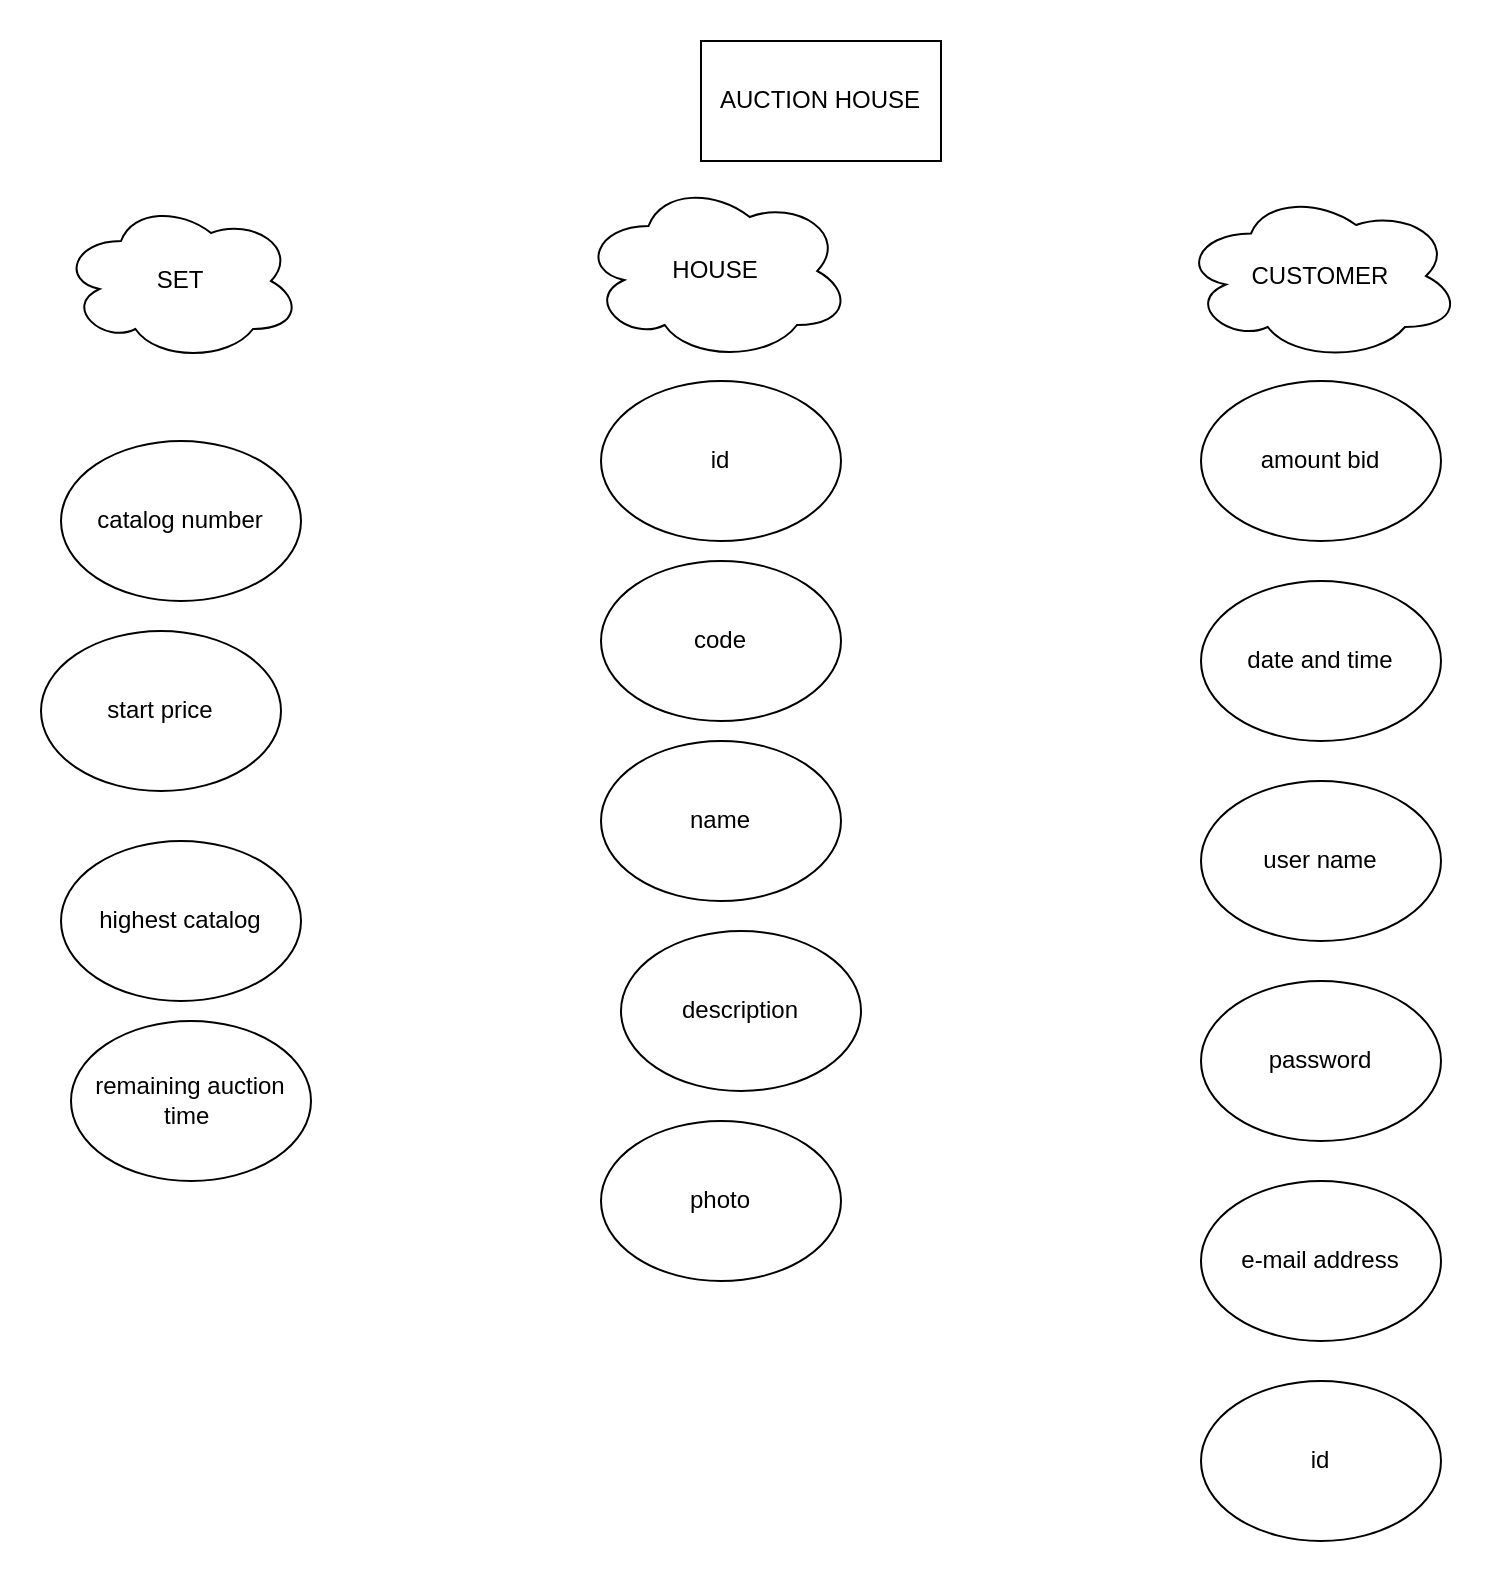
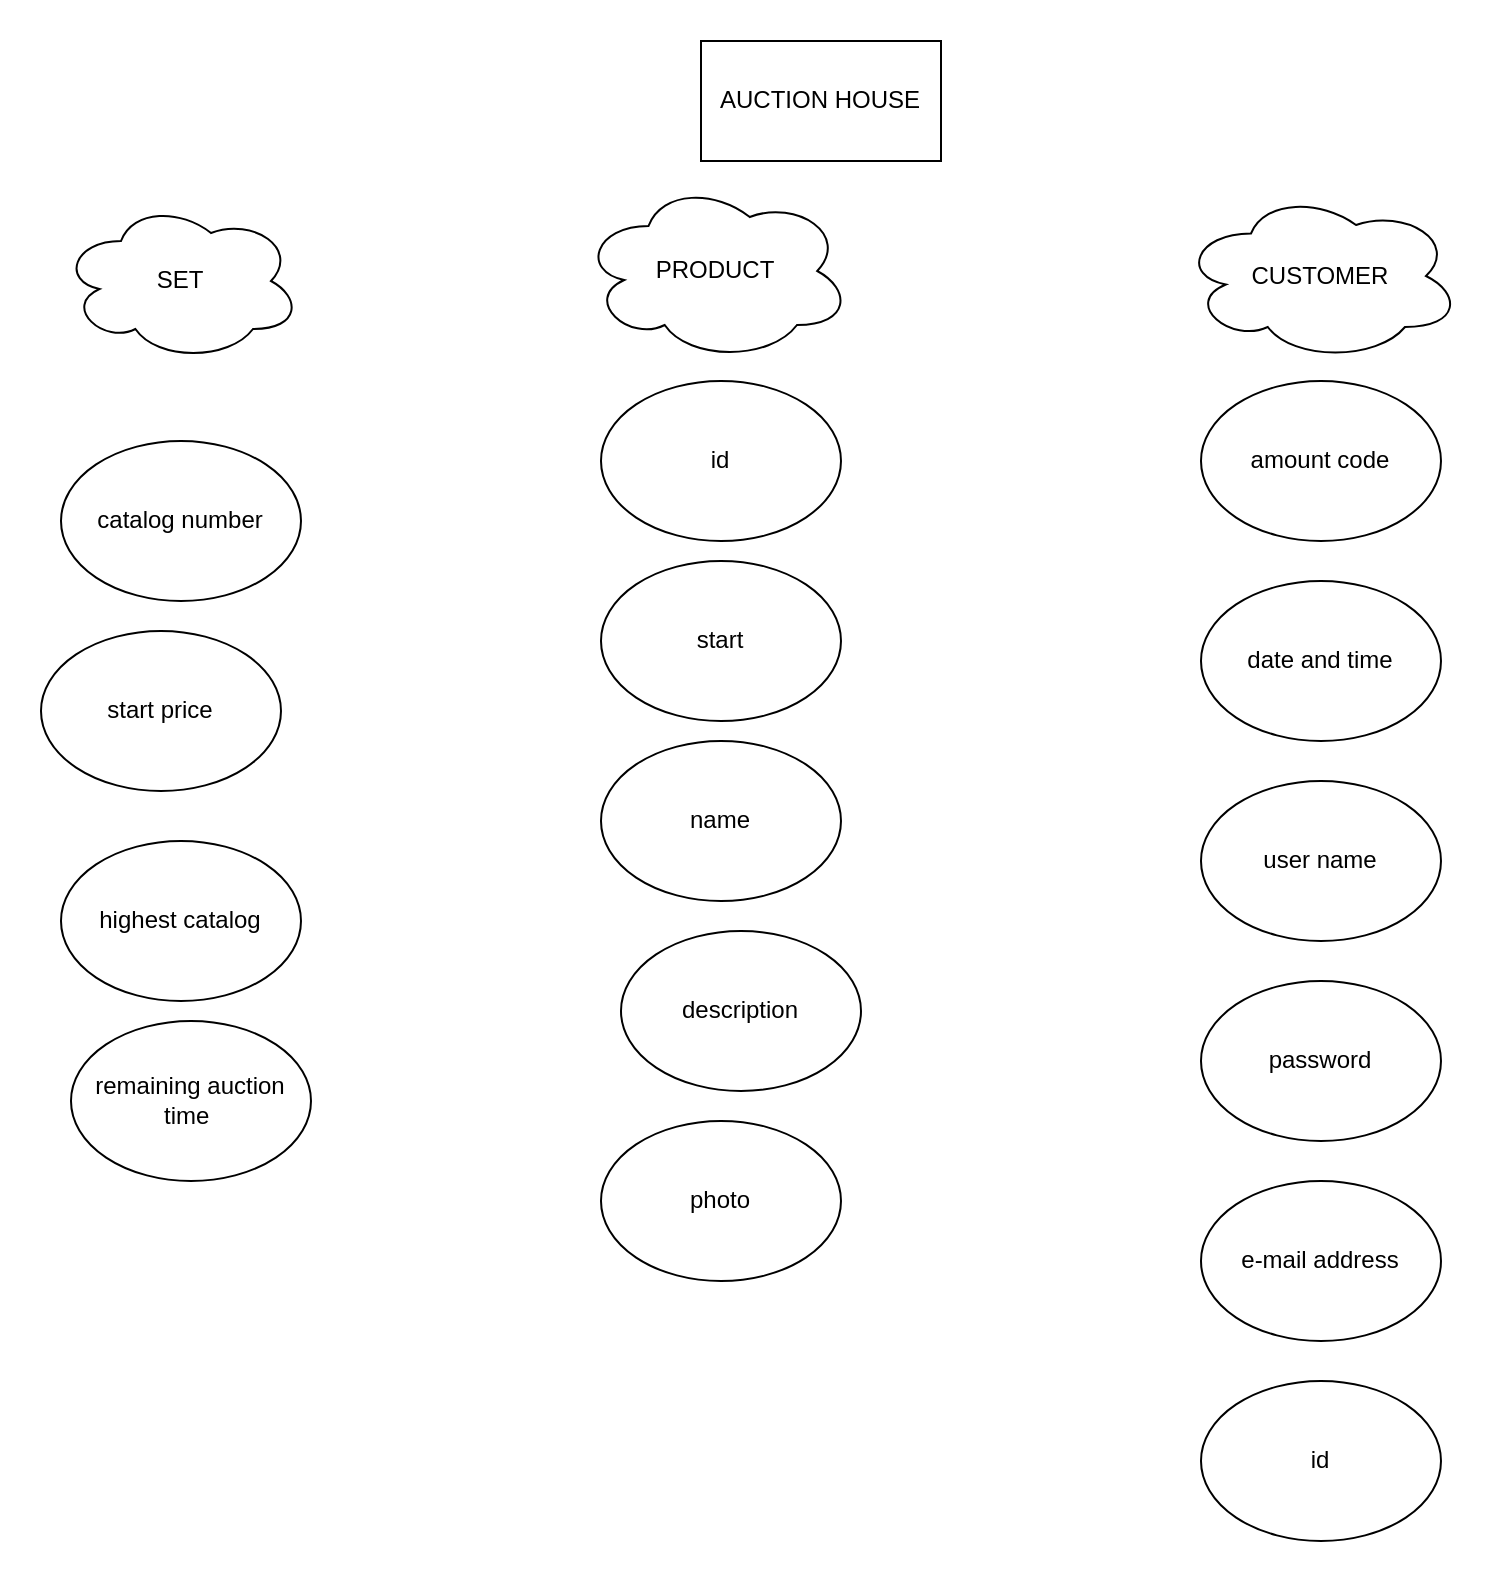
node "HOUSE": label "HOUSE" -> "PRODUCT"
node "amount bid": label "amount bid" -> "amount code"
node "code": label "code" -> "start"
